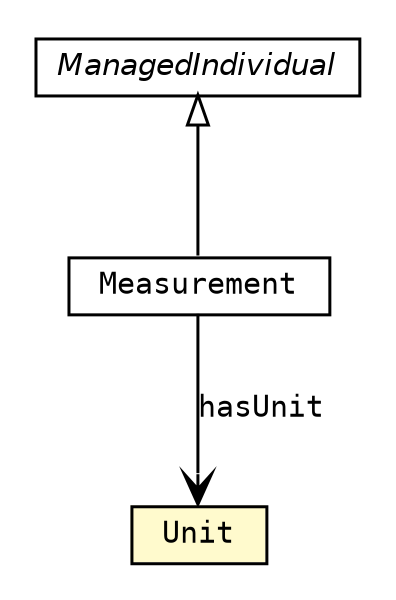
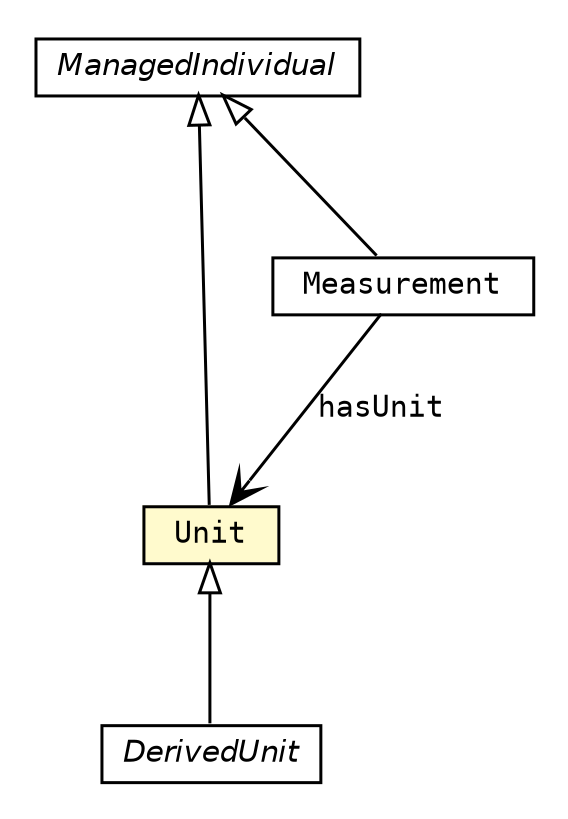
edge "Unit" -> "ManagedIndividual": added
node "DerivedUnit": added
